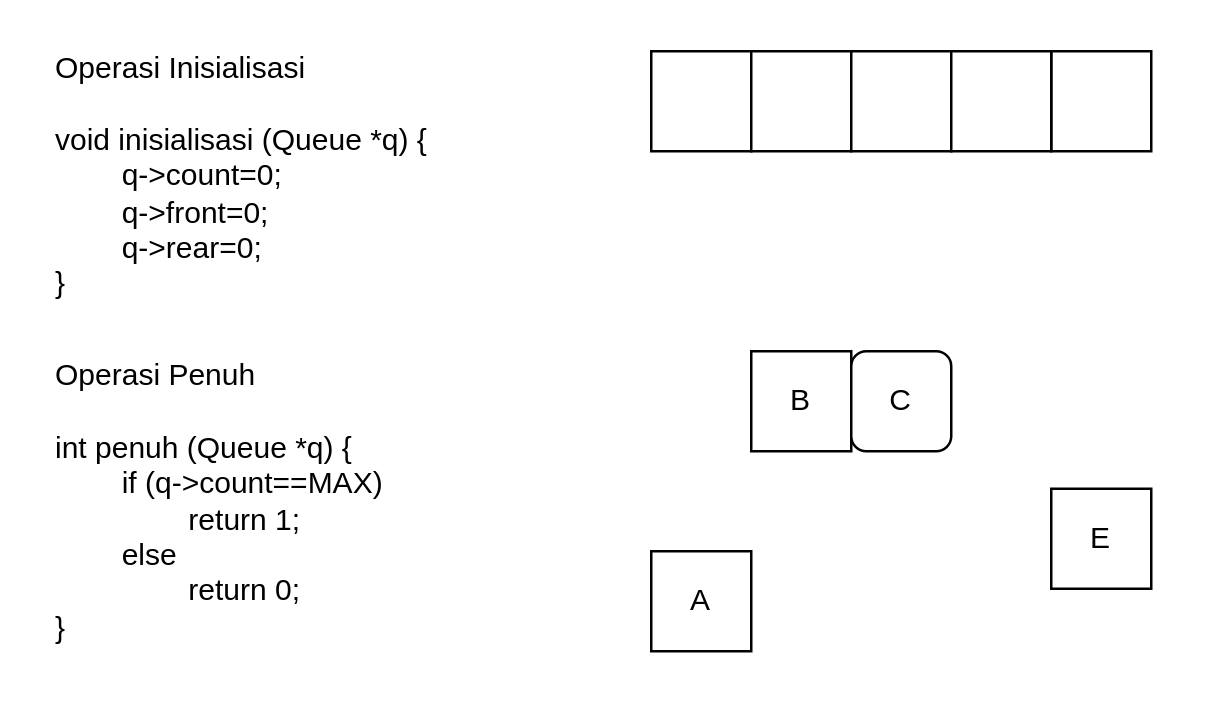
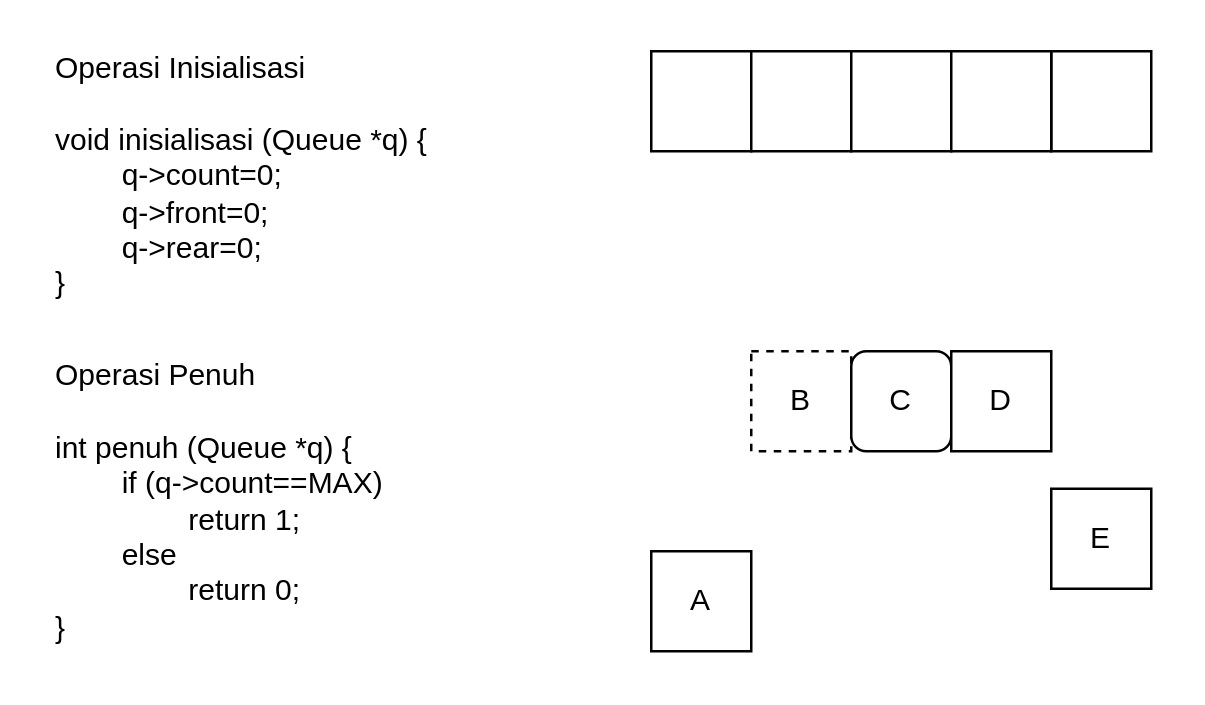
node "B": style solid -> dashed
node "D": added
